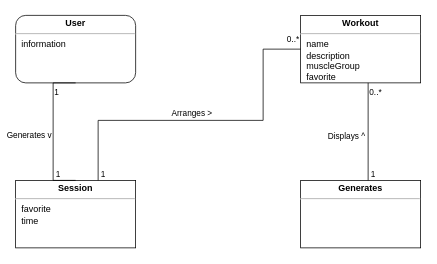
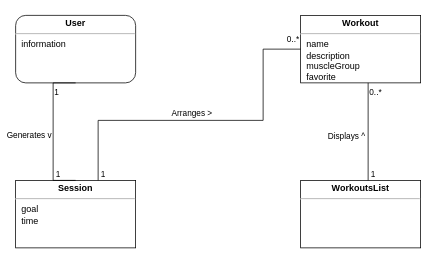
node "Generates": label "Generates" -> "WorkoutsList"
node "Session favorite time": label "Session favorite time" -> "Session goal time"
